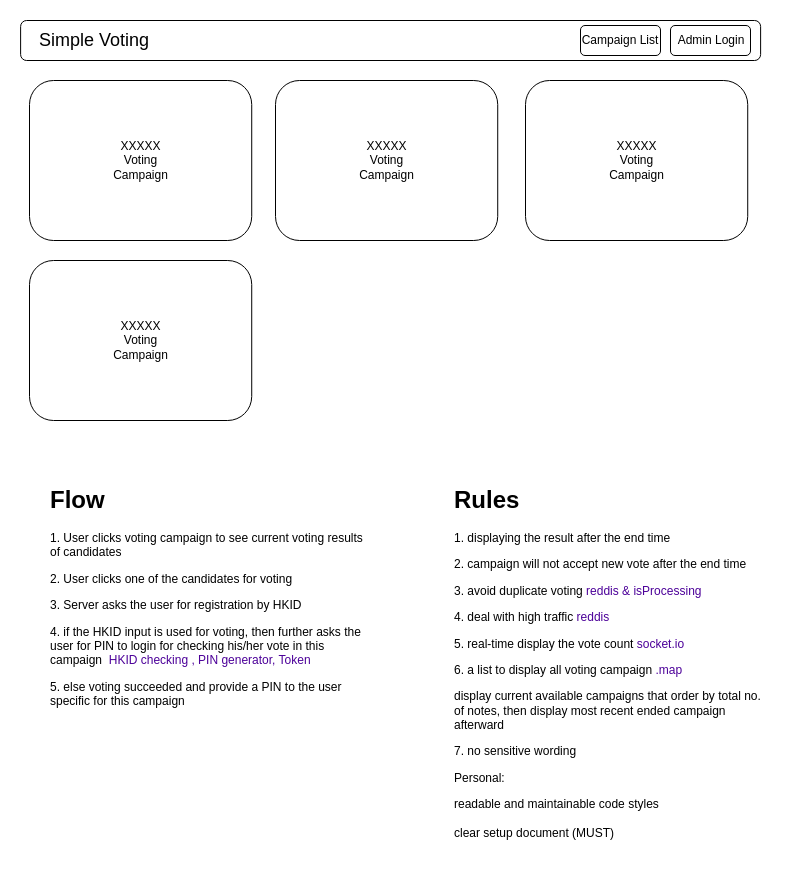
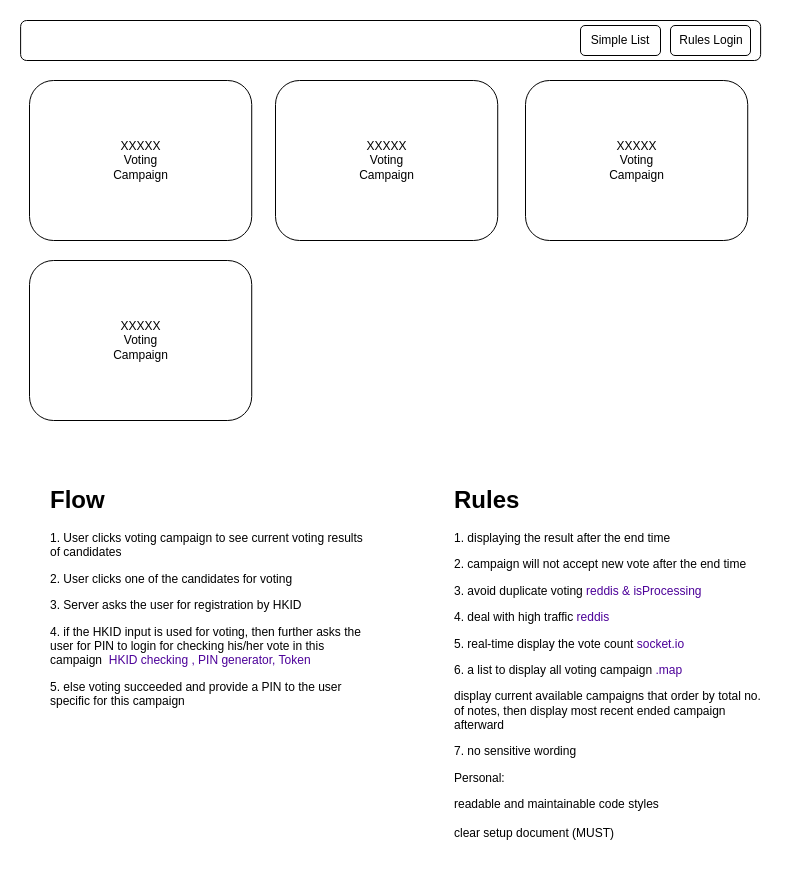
node "Simple Voting": removed
node "Campaign List": label "Campaign List" -> "Simple List"
node "Admin Login": label "Admin Login" -> "Rules Login"
